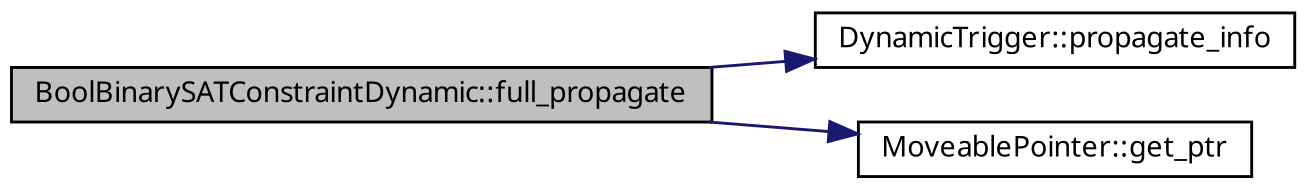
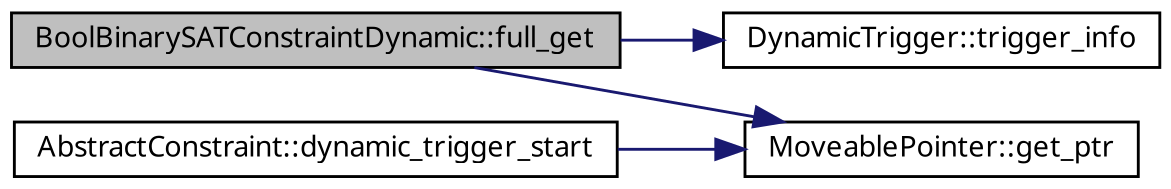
node "DynamicTrigger::propagate_info": label "DynamicTrigger::propagate_info" -> "DynamicTrigger::trigger_info"
node "BoolBinarySATConstraintDynamic::full_propagate": label "BoolBinarySATConstraintDynamic::full_propagate" -> "BoolBinarySATConstraintDynamic::full_get"
node "AbstractConstraint::dynamic_trigger_start": added
